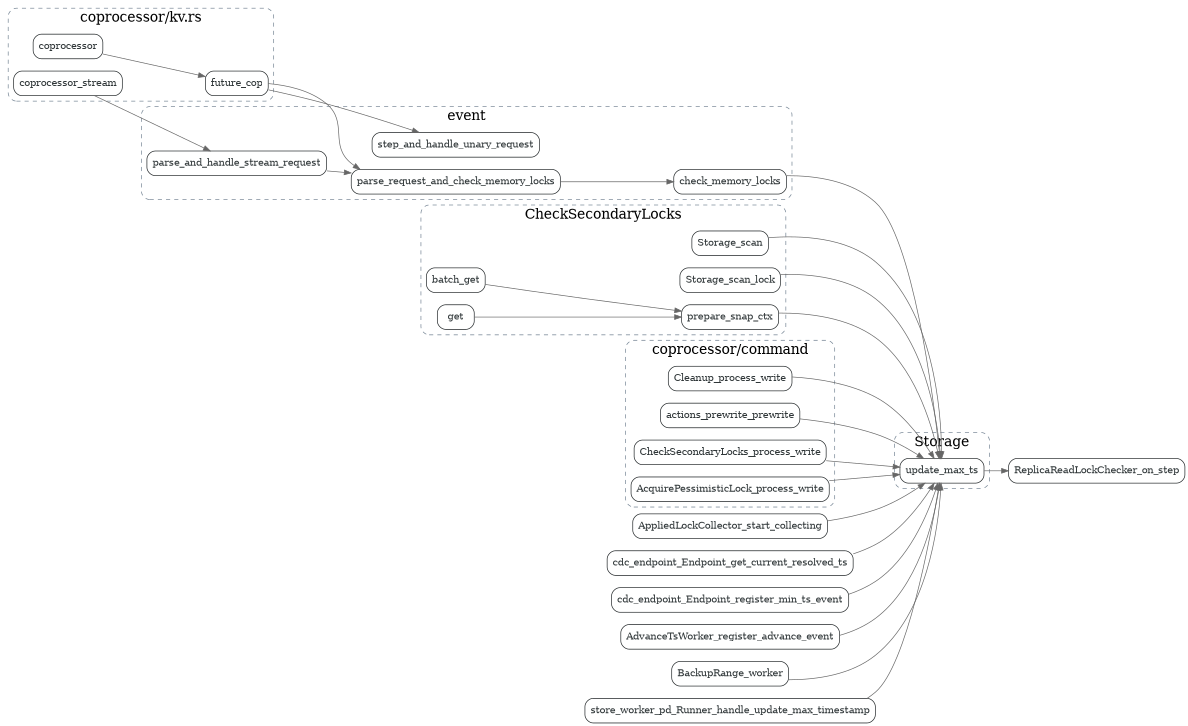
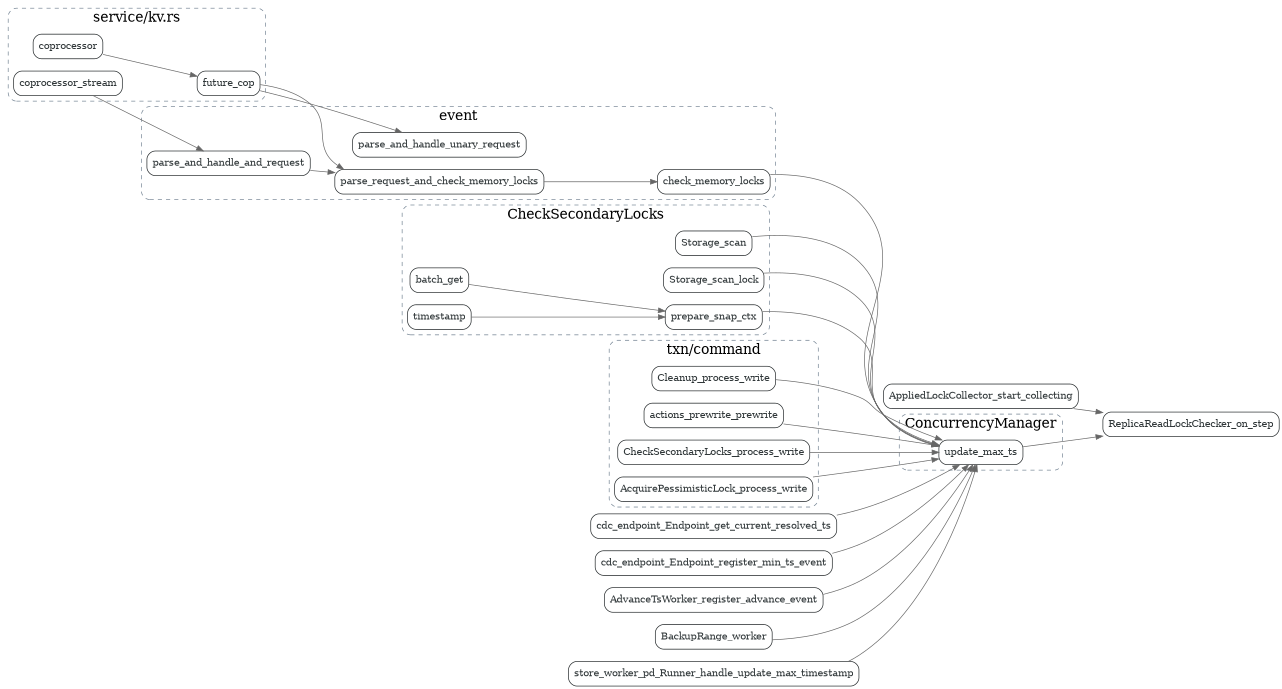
cluster "coprocessor/kv.rs": label "coprocessor/kv.rs" -> "service/kv.rs"
node "step_and_handle_unary_request": label "step_and_handle_unary_request" -> "parse_and_handle_unary_request"
node "parse_and_handle_stream_request": label "parse_and_handle_stream_request" -> "parse_and_handle_and_request"
node "get": label "get" -> "timestamp"
cluster "coprocessor/command": label "coprocessor/command" -> "txn/command"
cluster "Storage": label "Storage" -> "ConcurrencyManager"
edge "AppliedLockCollector_start_collecting" -> "update_max_ts": now "AppliedLockCollector_start_collecting" -> "ReplicaReadLockChecker_on_step"
